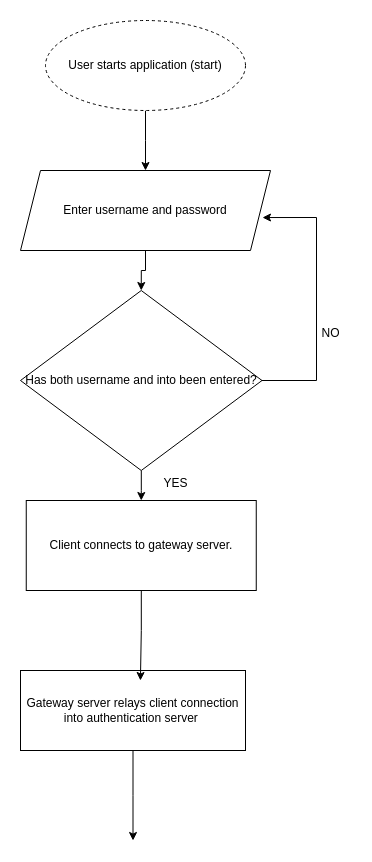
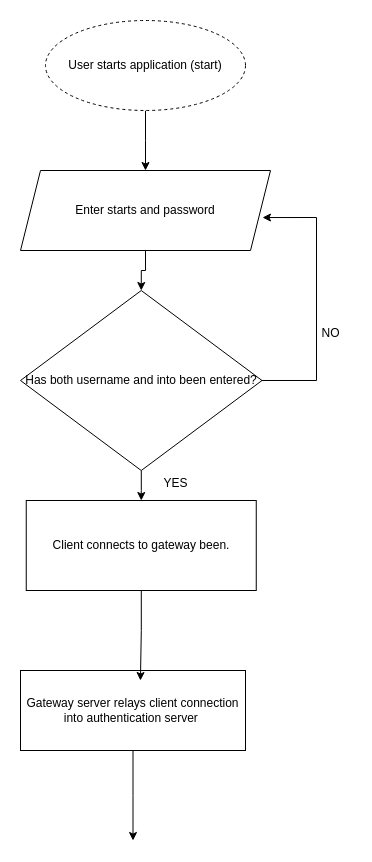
node "Enter username and password": label "Enter username and password" -> "Enter starts and password"
node "Client connects to gateway server.": label "Client connects to gateway server." -> "Client connects to gateway been."
